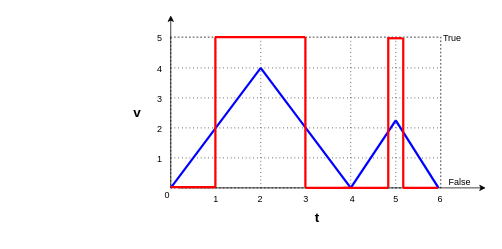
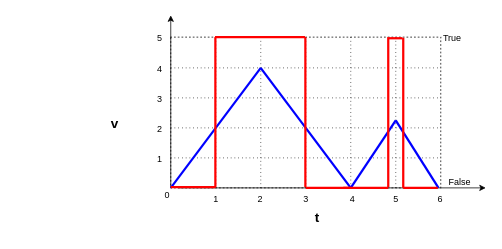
node "v": moved (137, 113) -> (114, 124)
